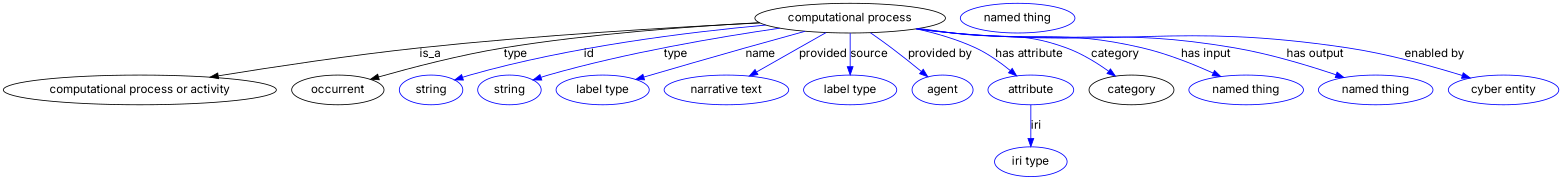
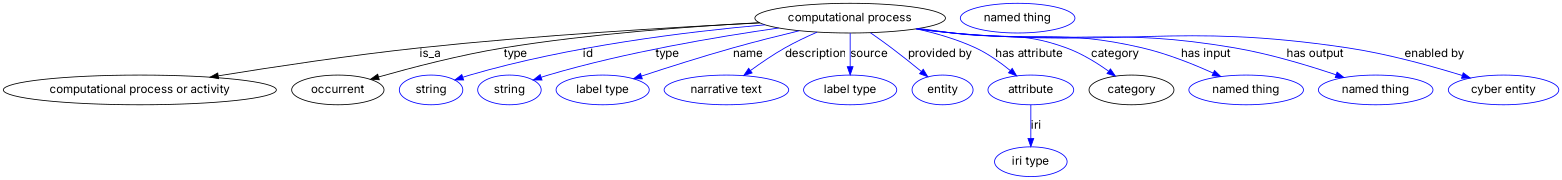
edge "computational process" -> "narrative text": label "provided" -> "description"
node "agent": label "agent" -> "entity"
